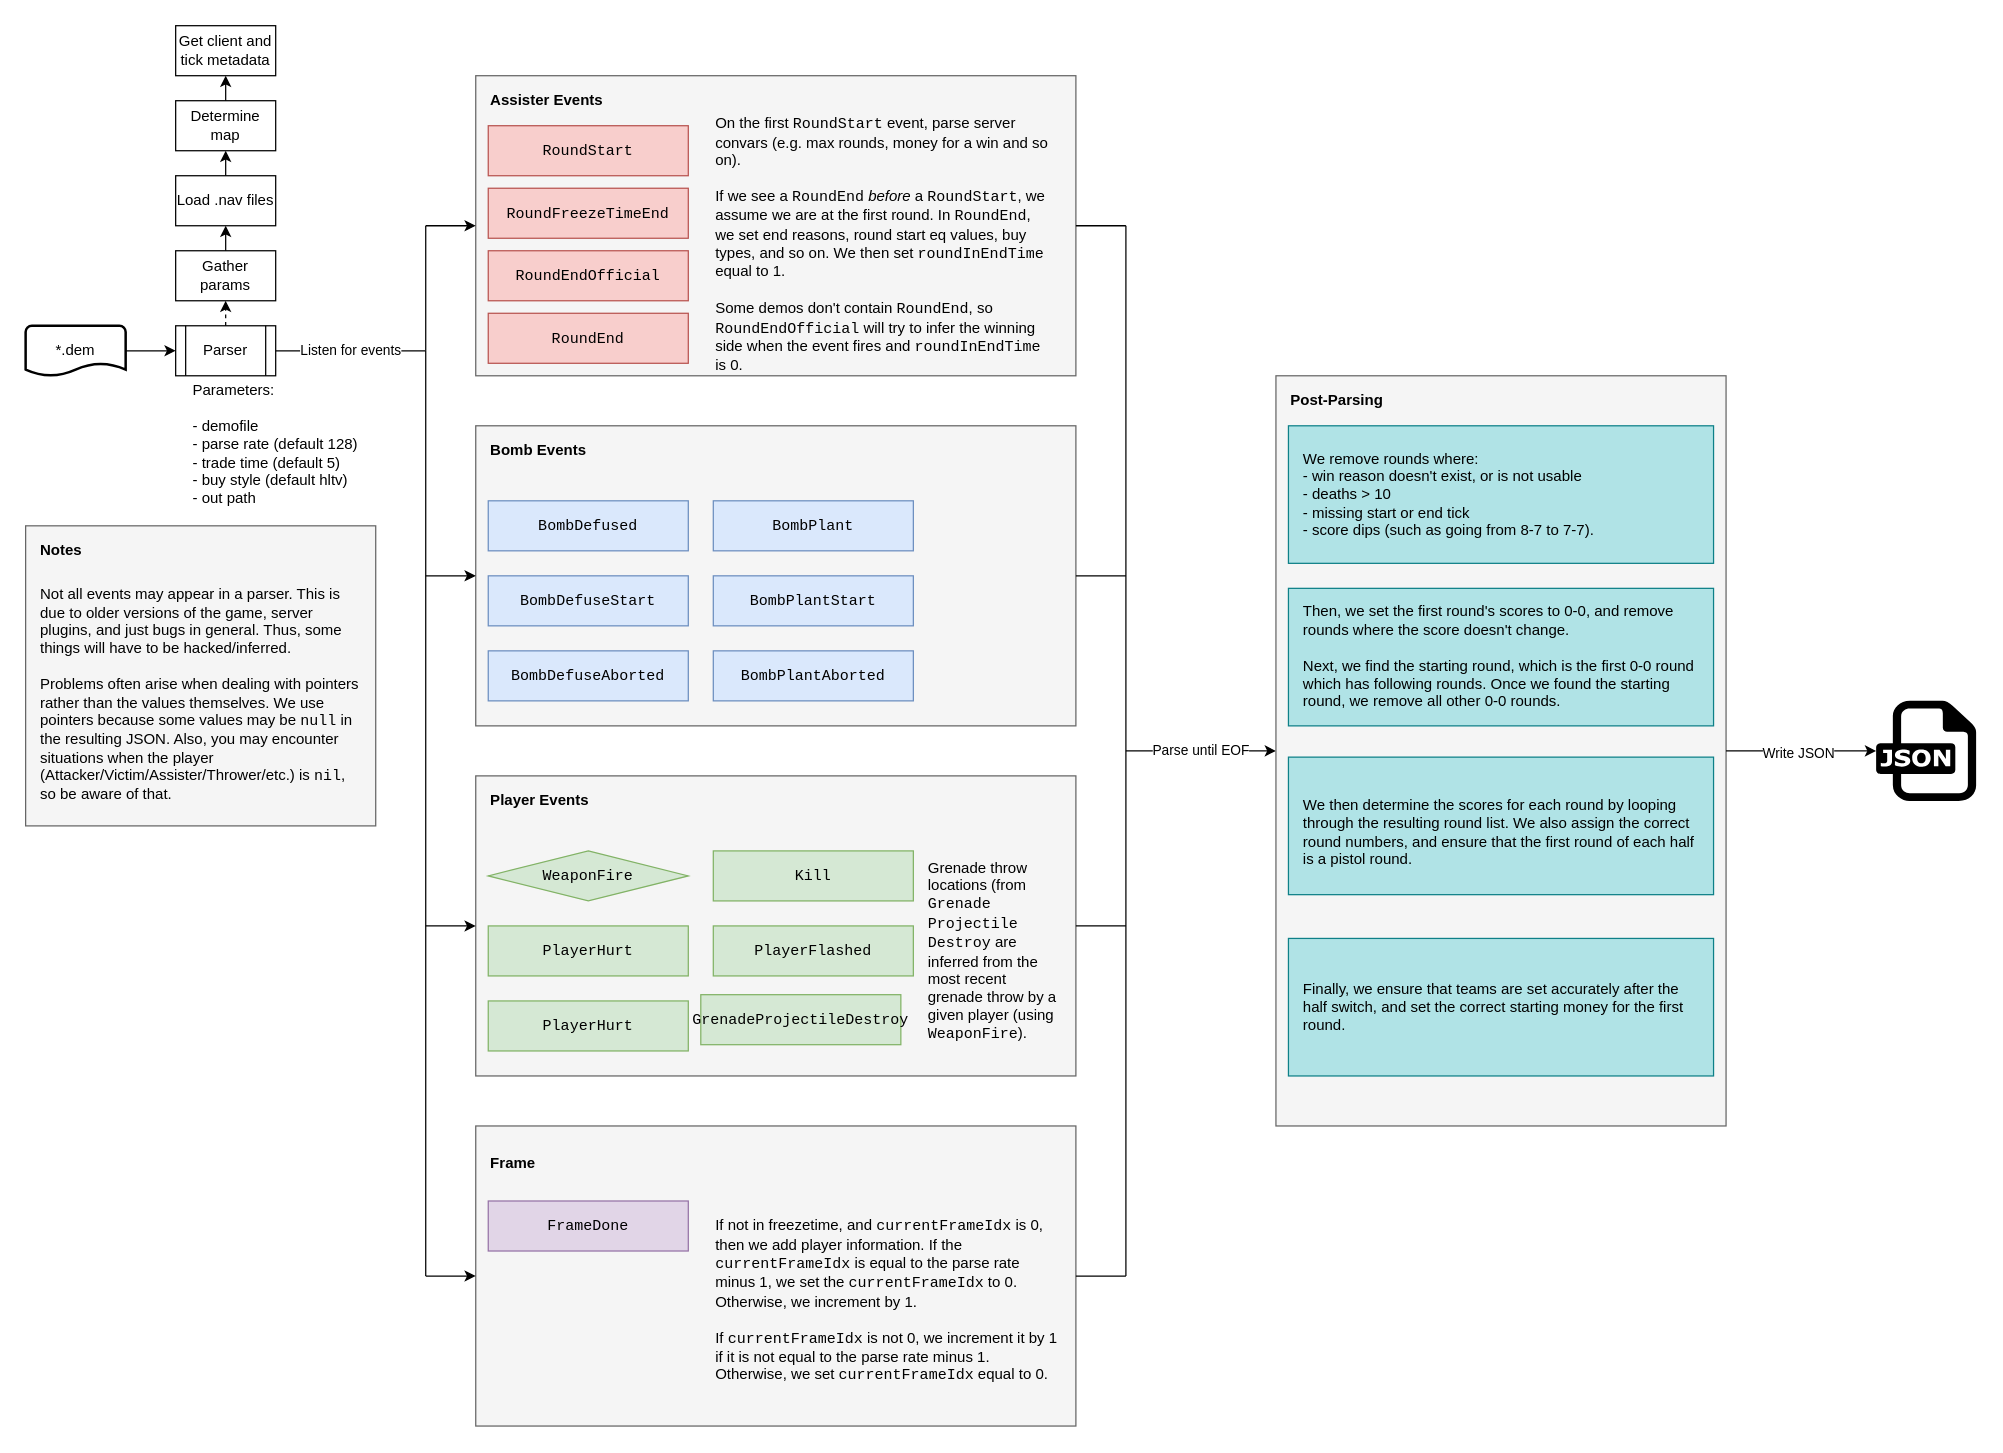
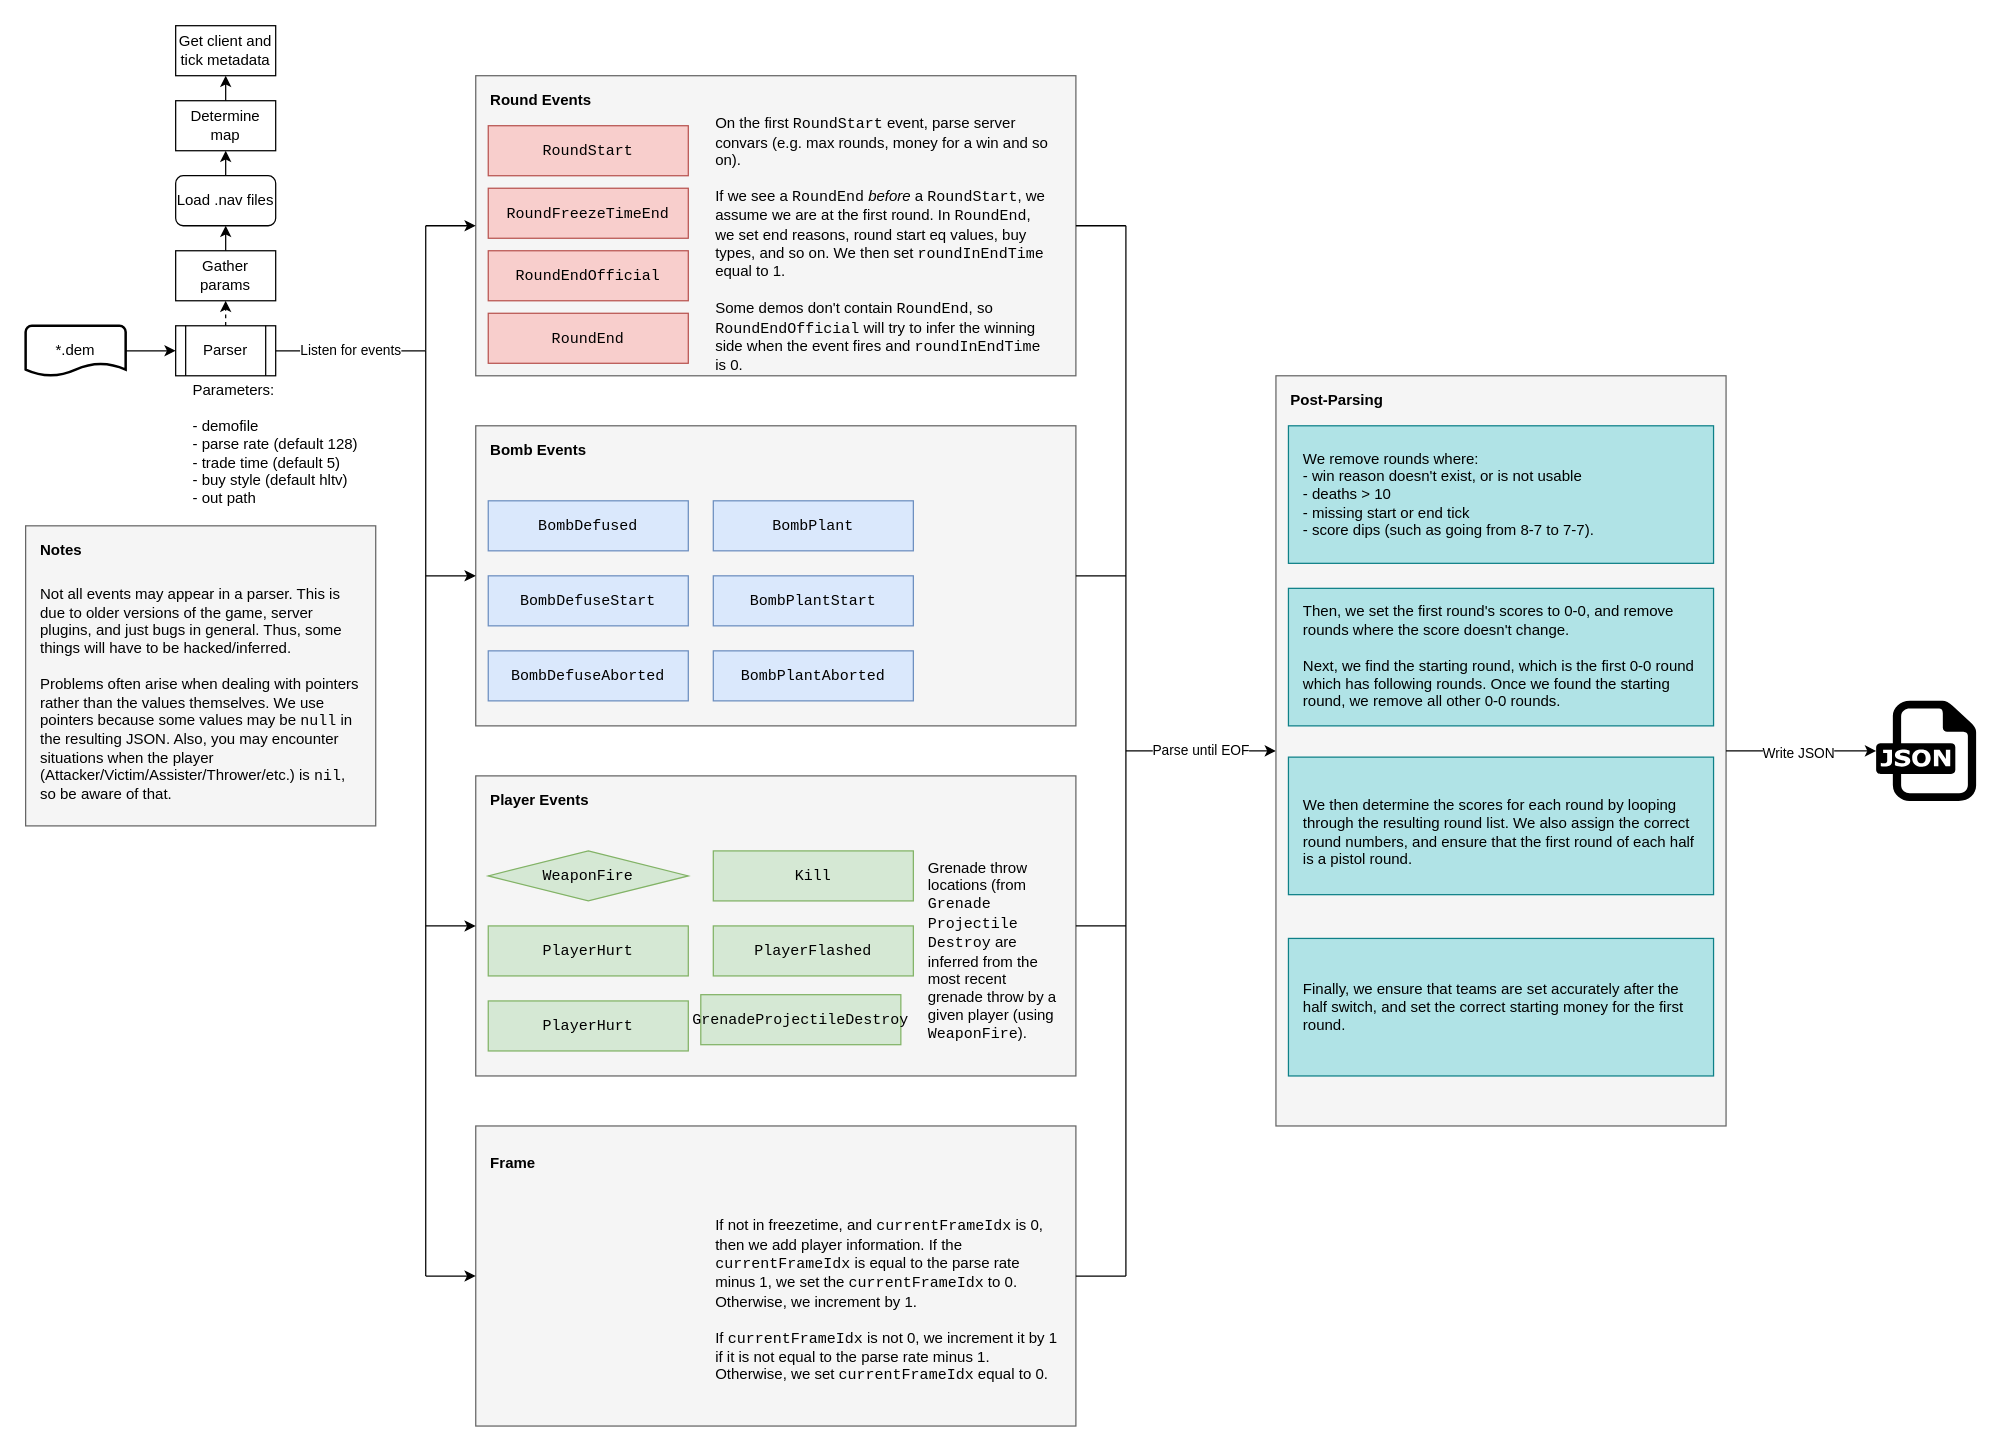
node "Assister Events": label "Assister Events" -> "Round Events"
node "Load .nav files": shape rectangle -> rounded rectangle
node "FrameDone": removed
